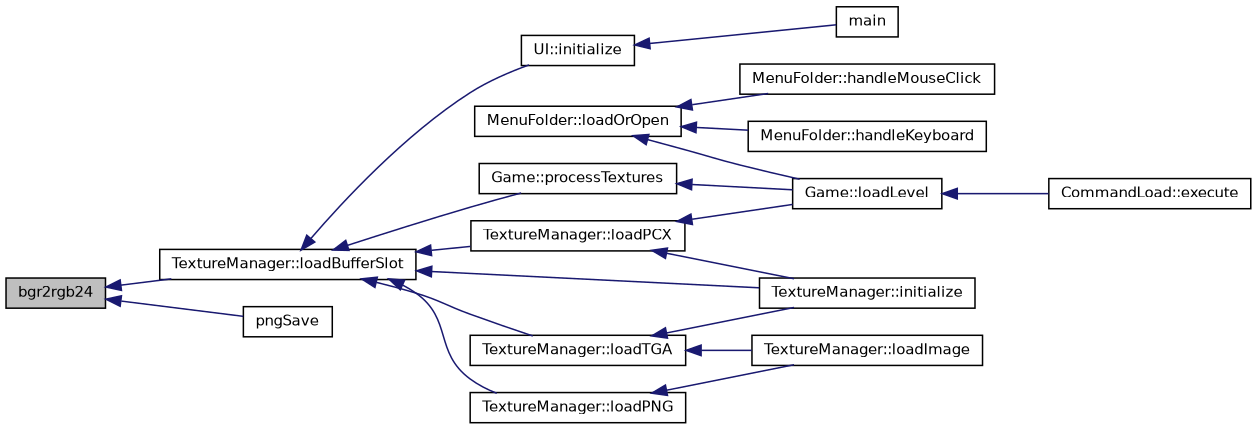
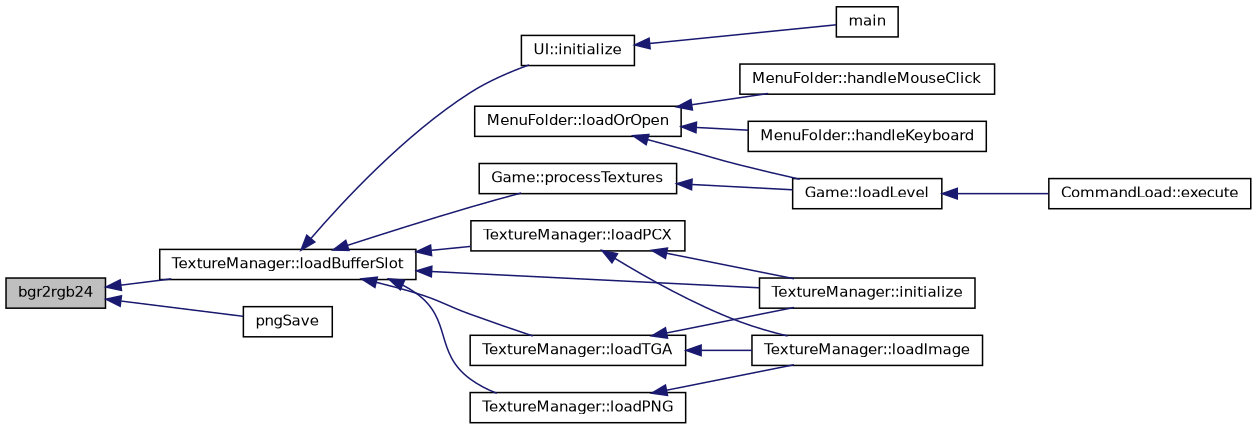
edge "Game::loadLevel" -> "TextureManager::loadPCX": now "TextureManager::loadImage" -> "TextureManager::loadPCX"
